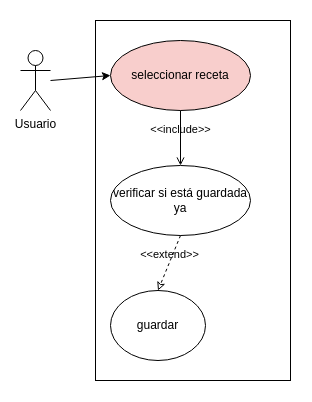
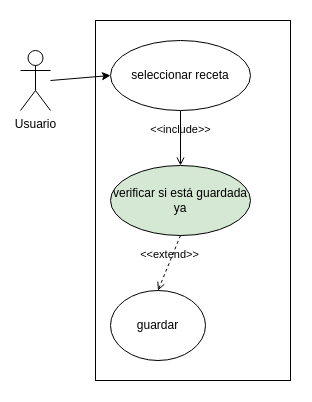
node "seleccionar receta": fillcolor #f8cecc -> #ffffff
node "verificar si está guardada ya": fillcolor #ffffff -> #d5e8d4
edge "verificar si está guardada ya" -> "guardar": arrowhead classic -> open
